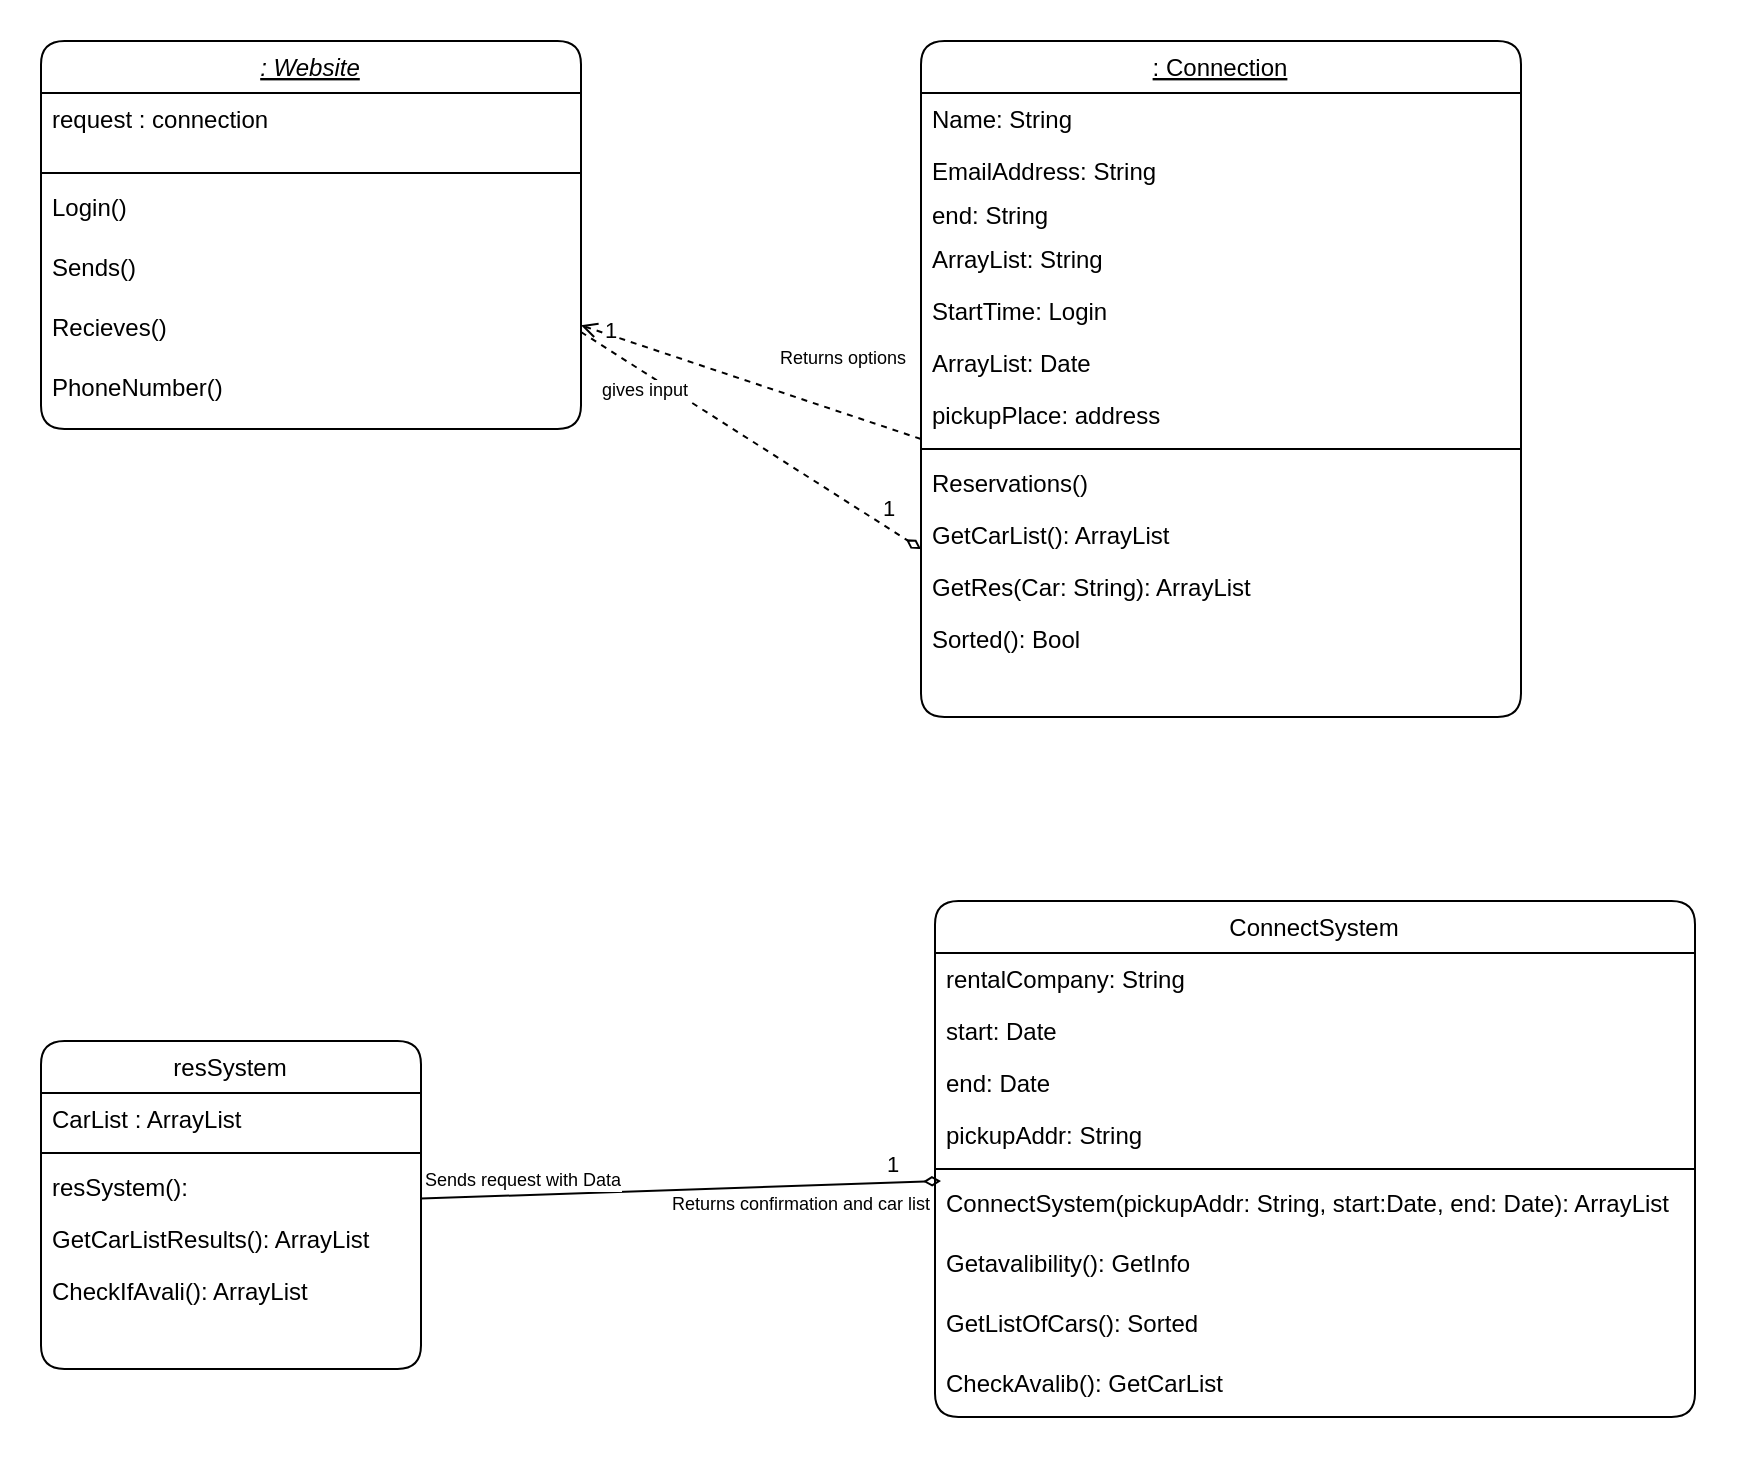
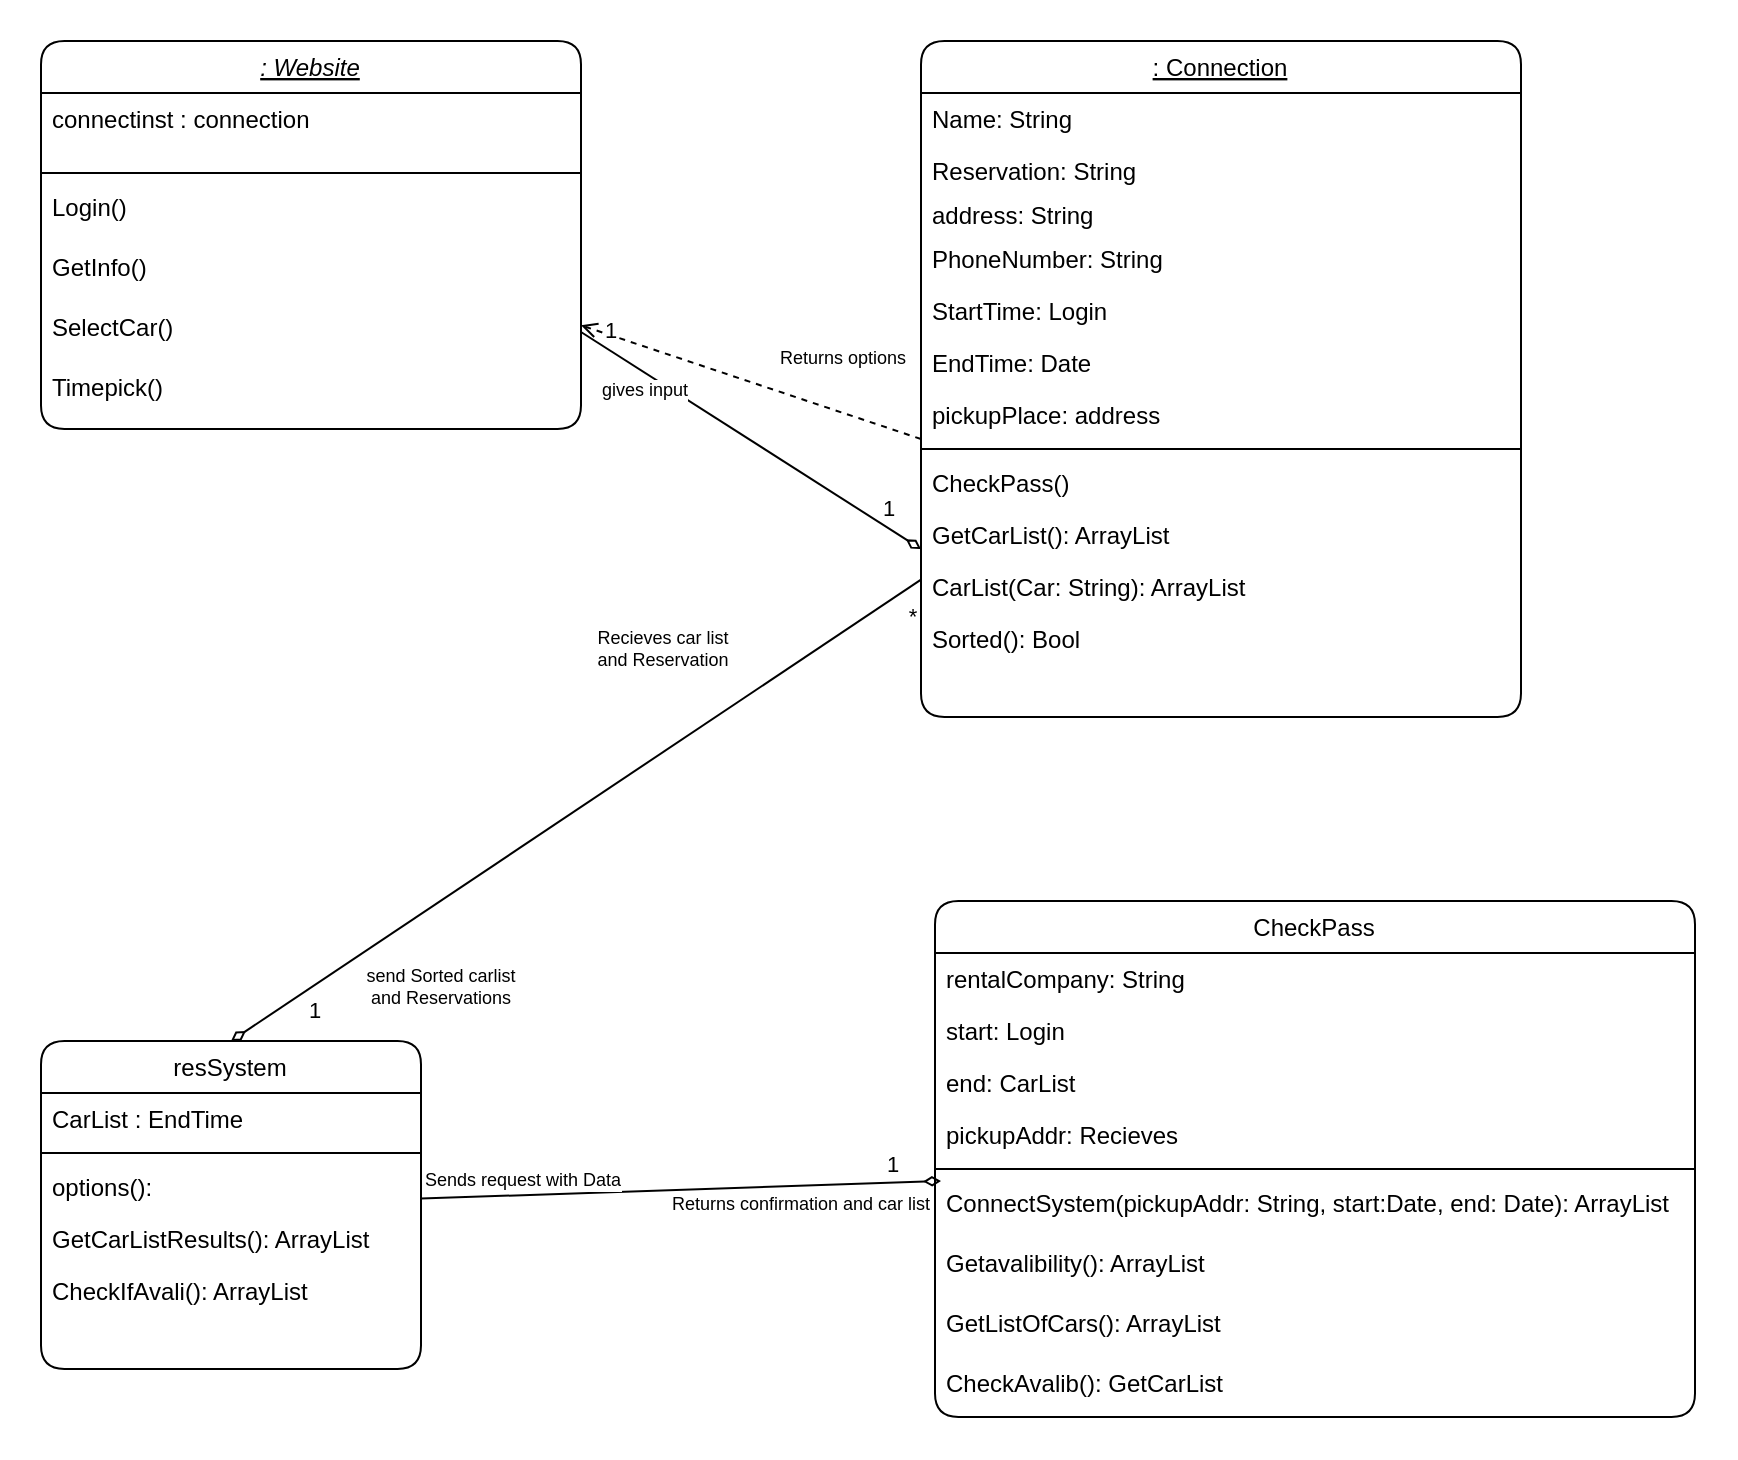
node "request : connection": label "request : connection" -> "connectinst : connection"
node "EmailAddress: String": label "EmailAddress: String" -> "Reservation: String"
node "end: String": label "end: String" -> "address: String"
node "ArrayList: String": label "ArrayList: String" -> "PhoneNumber: String"
node "Sends()": label "Sends()" -> "GetInfo()"
node "Recieves()": label "Recieves()" -> "SelectCar()"
node "ArrayList: Date": label "ArrayList: Date" -> "EndTime: Date"
node "PhoneNumber()": label "PhoneNumber()" -> "Timepick()"
edge ": Website" -> "GetCarList(): ArrayList": style dashed -> solid
node "Reservations()": label "Reservations()" -> "CheckPass()"
node "GetRes(Car: String): ArrayList": label "GetRes(Car: String): ArrayList" -> "CarList(Car: String): ArrayList"
edge ": Connection" -> "resSystem": added, labels "*", "Recieves car list and Reservation", "send Sorted carlist and Reservations", "1"
node "ConnectSystem": label "ConnectSystem" -> "CheckPass"
node "start: Date": label "start: Date" -> "start: Login"
node "end: Date": label "end: Date" -> "end: CarList"
node "CarList : ArrayList": label "CarList : ArrayList" -> "CarList : EndTime"
node "pickupAddr: String": label "pickupAddr: String" -> "pickupAddr: Recieves"
node "resSystem():": label "resSystem():" -> "options():"
node "Getavalibility(): GetInfo": label "Getavalibility(): GetInfo" -> "Getavalibility(): ArrayList"
node "GetListOfCars(): Sorted": label "GetListOfCars(): Sorted" -> "GetListOfCars(): ArrayList"
